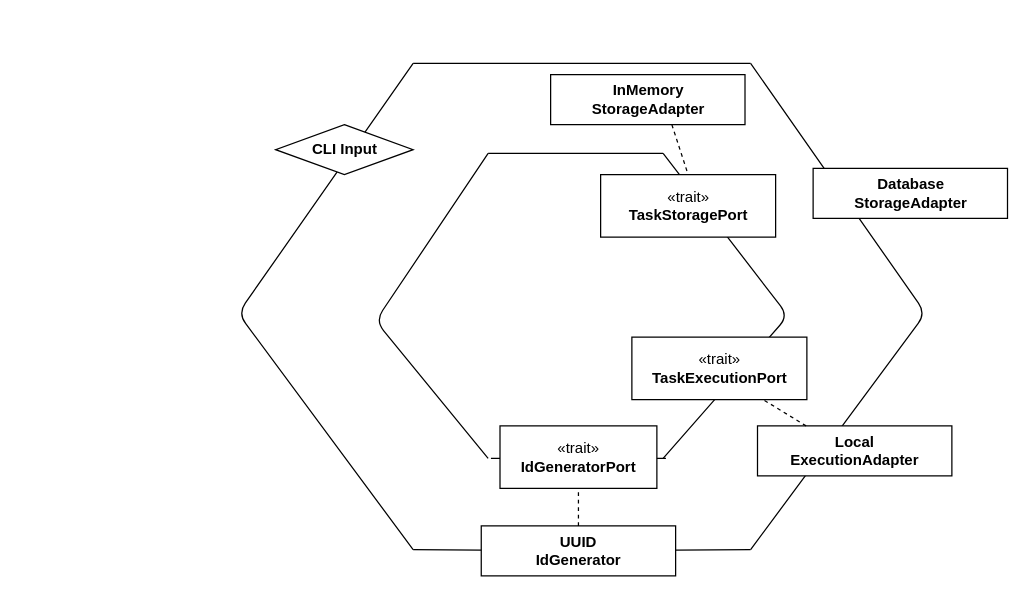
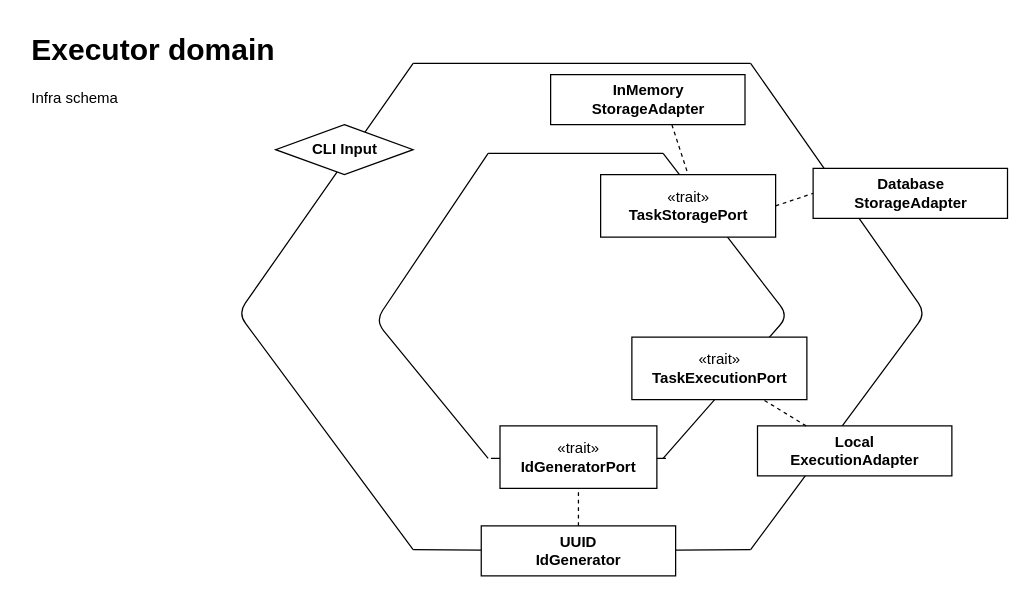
node "Executor domainInfra schema": added
edge "Database StorageAdapter" -- "«trait» TaskStoragePort": added
